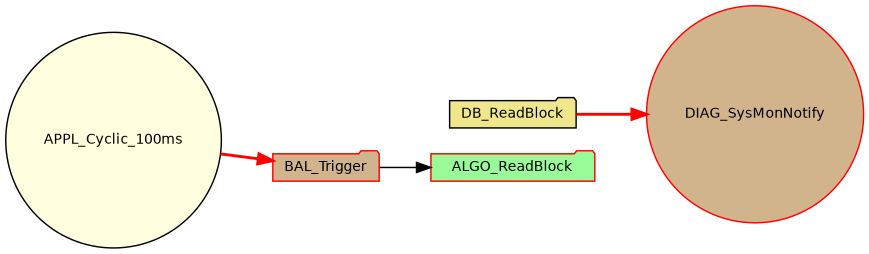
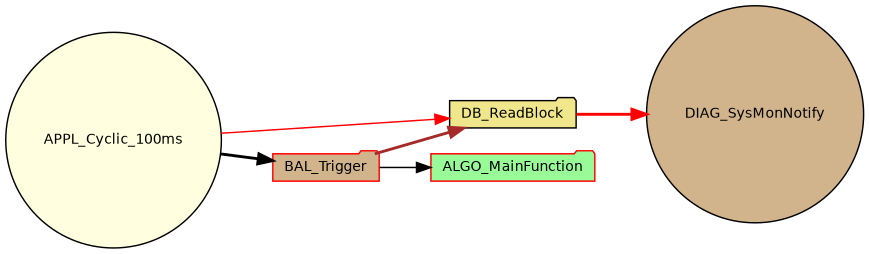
node "DIAG_SysMonNotify": color red -> black
edge "APPL_Cyclic_100ms" -> "DB_ReadBlock": added
edge "BAL_Trigger" -> "DB_ReadBlock": added
edge "APPL_Cyclic_100ms" -> "BAL_Trigger": color red -> black
node "ALGO_ReadBlock": label "ALGO_ReadBlock" -> "ALGO_MainFunction"
